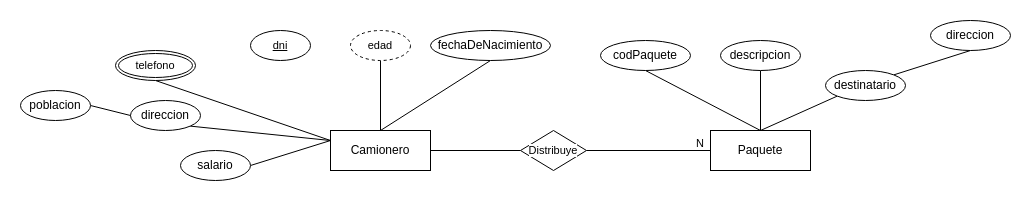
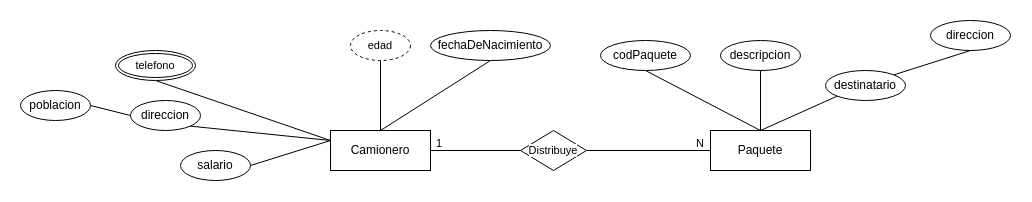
node "dni": removed
node "1": added
